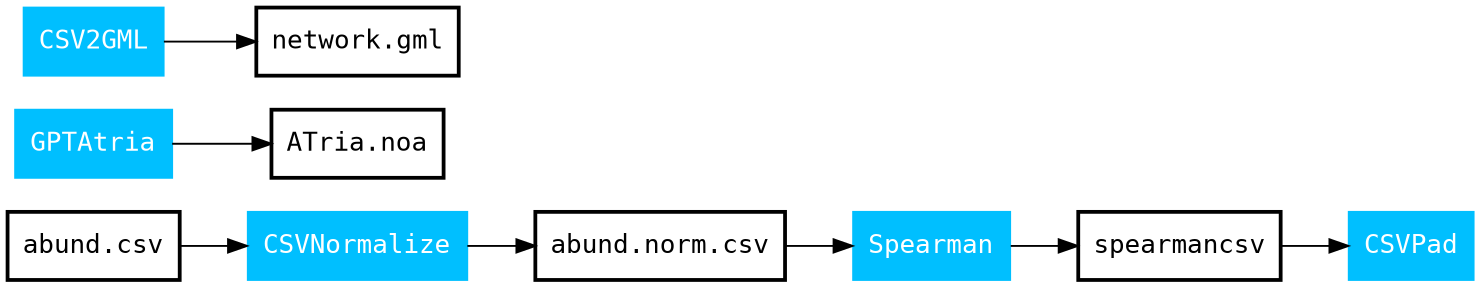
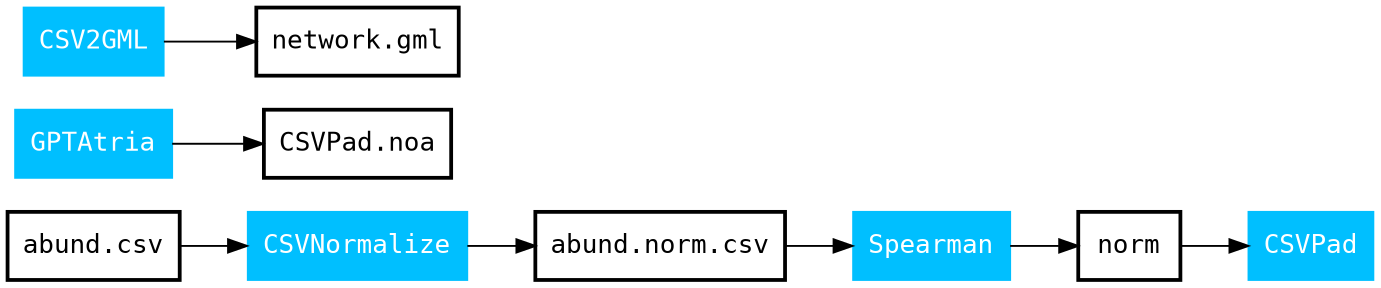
node "ATria.noa": label "ATria.noa" -> "CSVPad.noa"
node "spearmancsv": label "spearmancsv" -> "norm"
